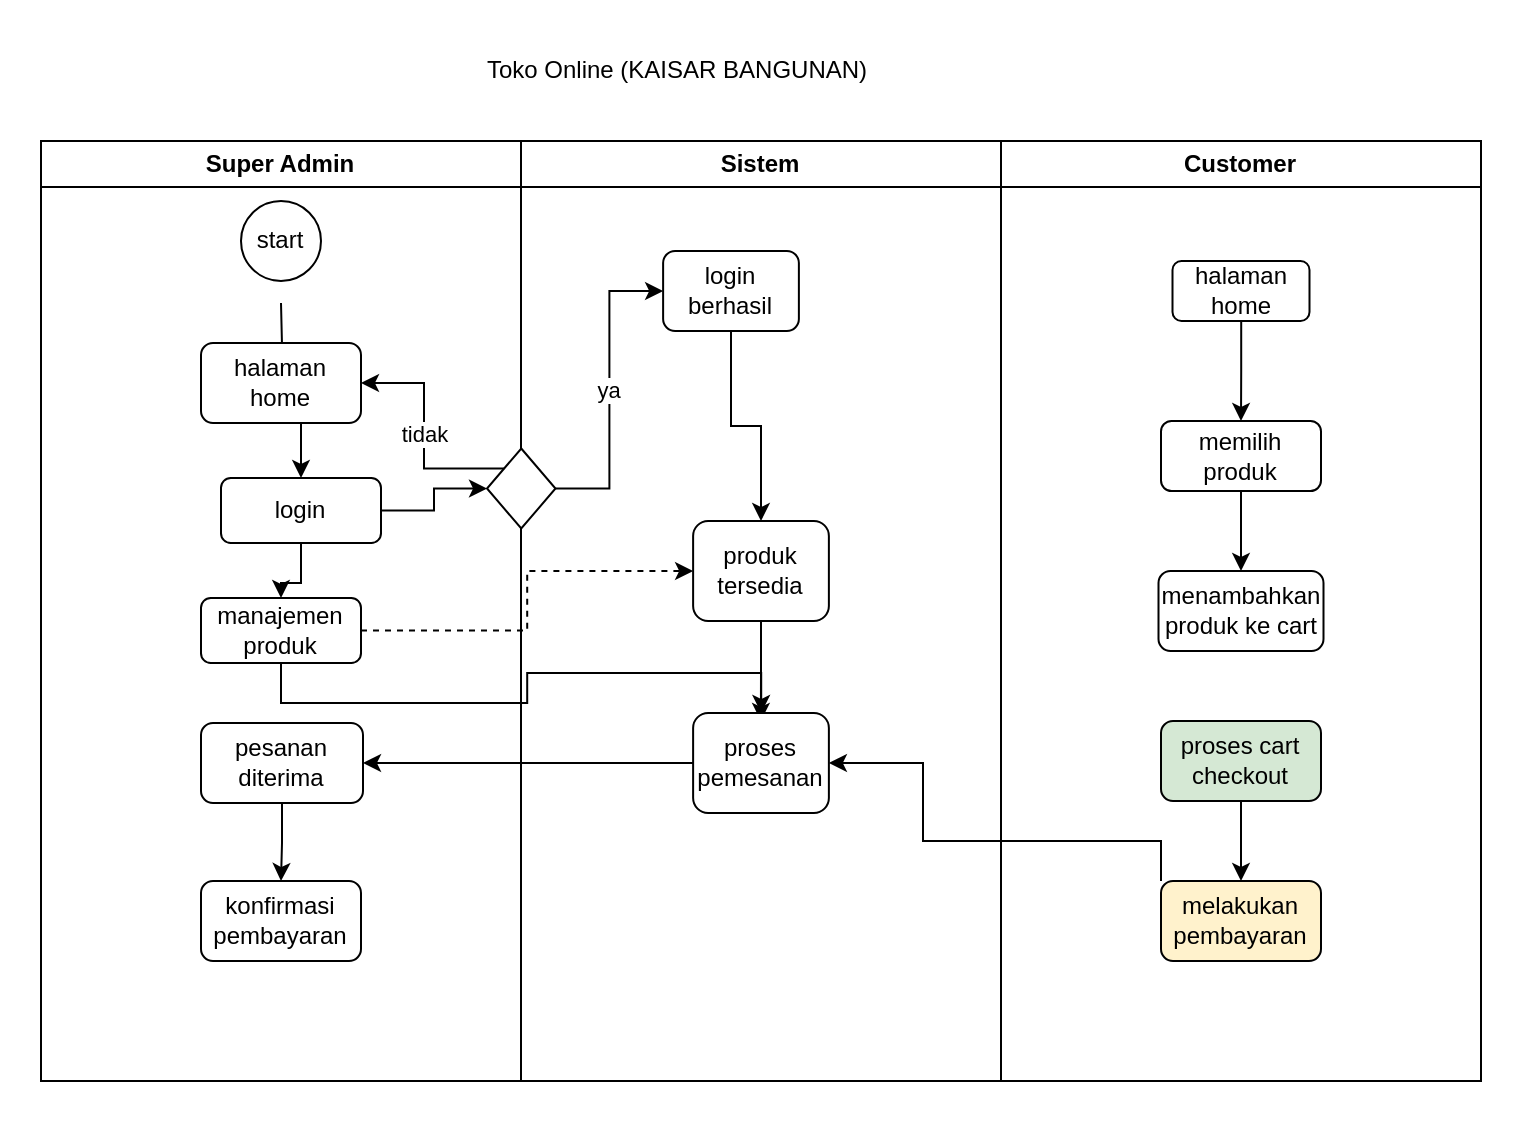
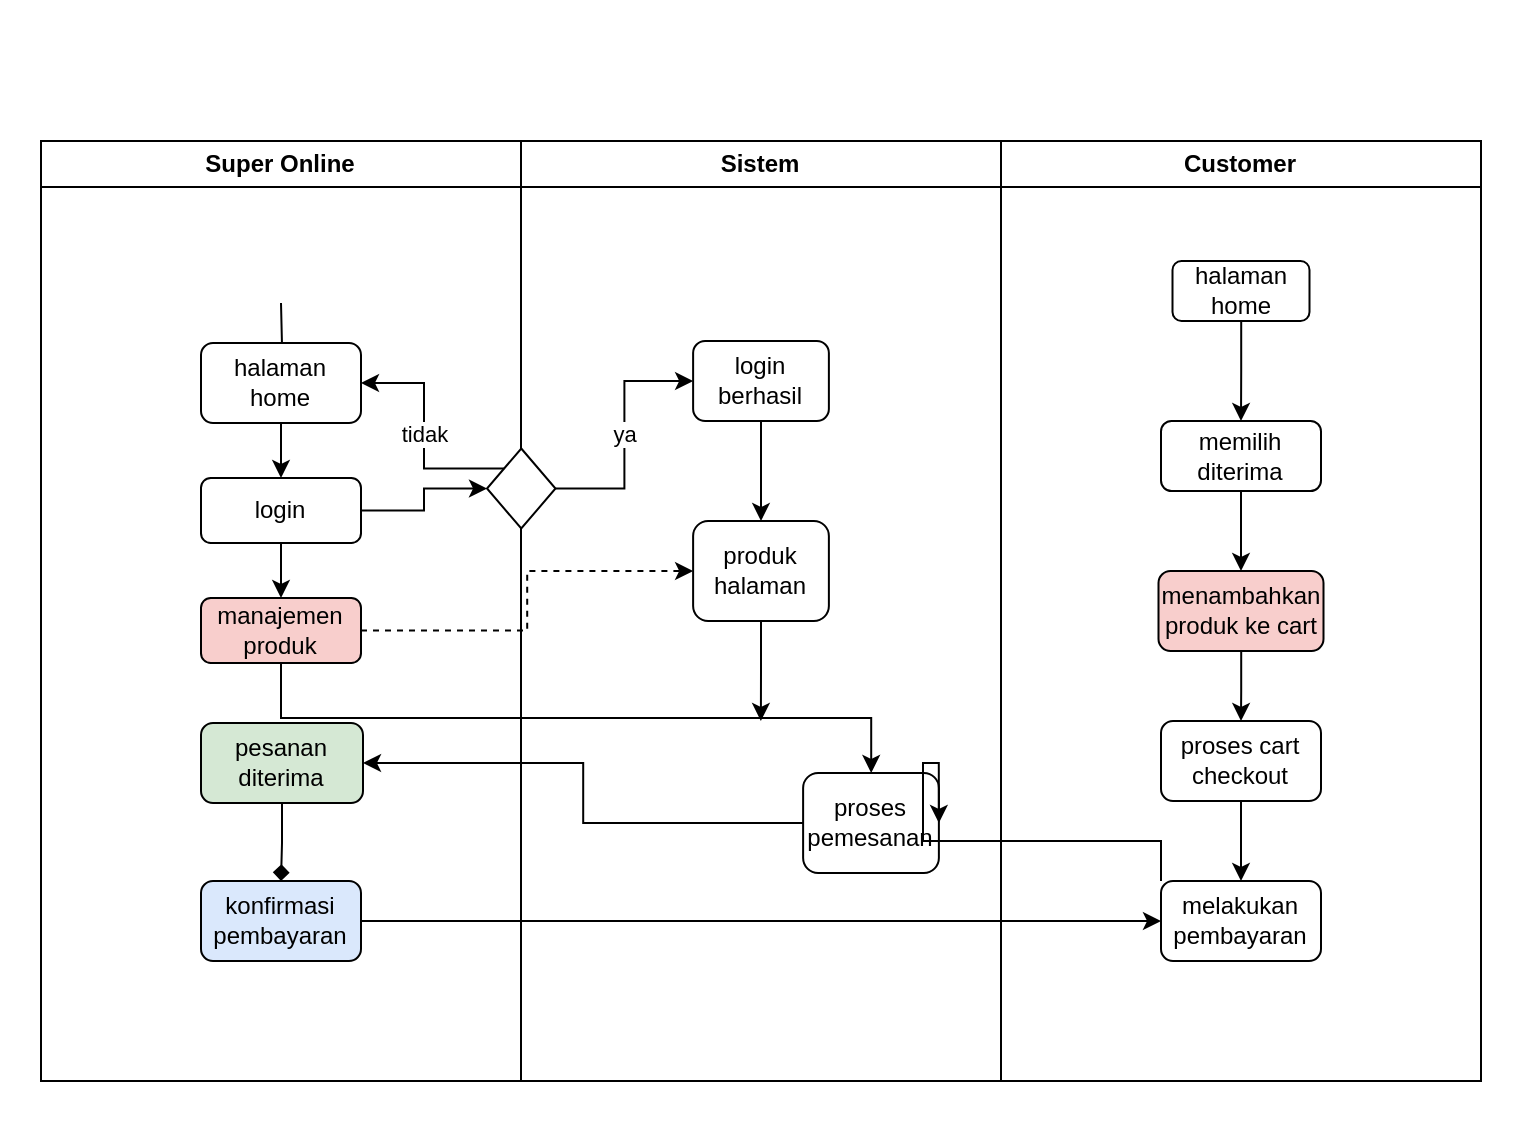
node "Toko Online (KAISAR BANGUNAN)": removed
node "Super Admin": label "Super Admin" -> "Super Online"
node "start": removed
node "login berhasil": moved (731, 291) -> (761, 381)
node "memilih produk": label "memilih produk" -> "memilih diterima"
node "login": moved (301, 511) -> (281, 511)
node "produk tersedia": label "produk tersedia" -> "produk halaman"
node "menambahkan produk ke cart": fillcolor #ffffff -> #f8cecc
node "manajemen produk": fillcolor #ffffff -> #f8cecc
edge "menambahkan produk ke cart" -> "proses cart checkout": added
node "proses cart checkout": fillcolor #d5e8d4 -> #ffffff
node "pesanan diterima": fillcolor #ffffff -> #d5e8d4
node "proses pemesanan": moved (761, 763) -> (871, 823)
edge "pesanan diterima" -> "konfirmasi pembayaran": arrowhead classic -> diamond
node "konfirmasi pembayaran": fillcolor #ffffff -> #dae8fc
edge "konfirmasi pembayaran" -> "melakukan pembayaran": added
node "melakukan pembayaran": fillcolor #fff2cc -> #ffffff
